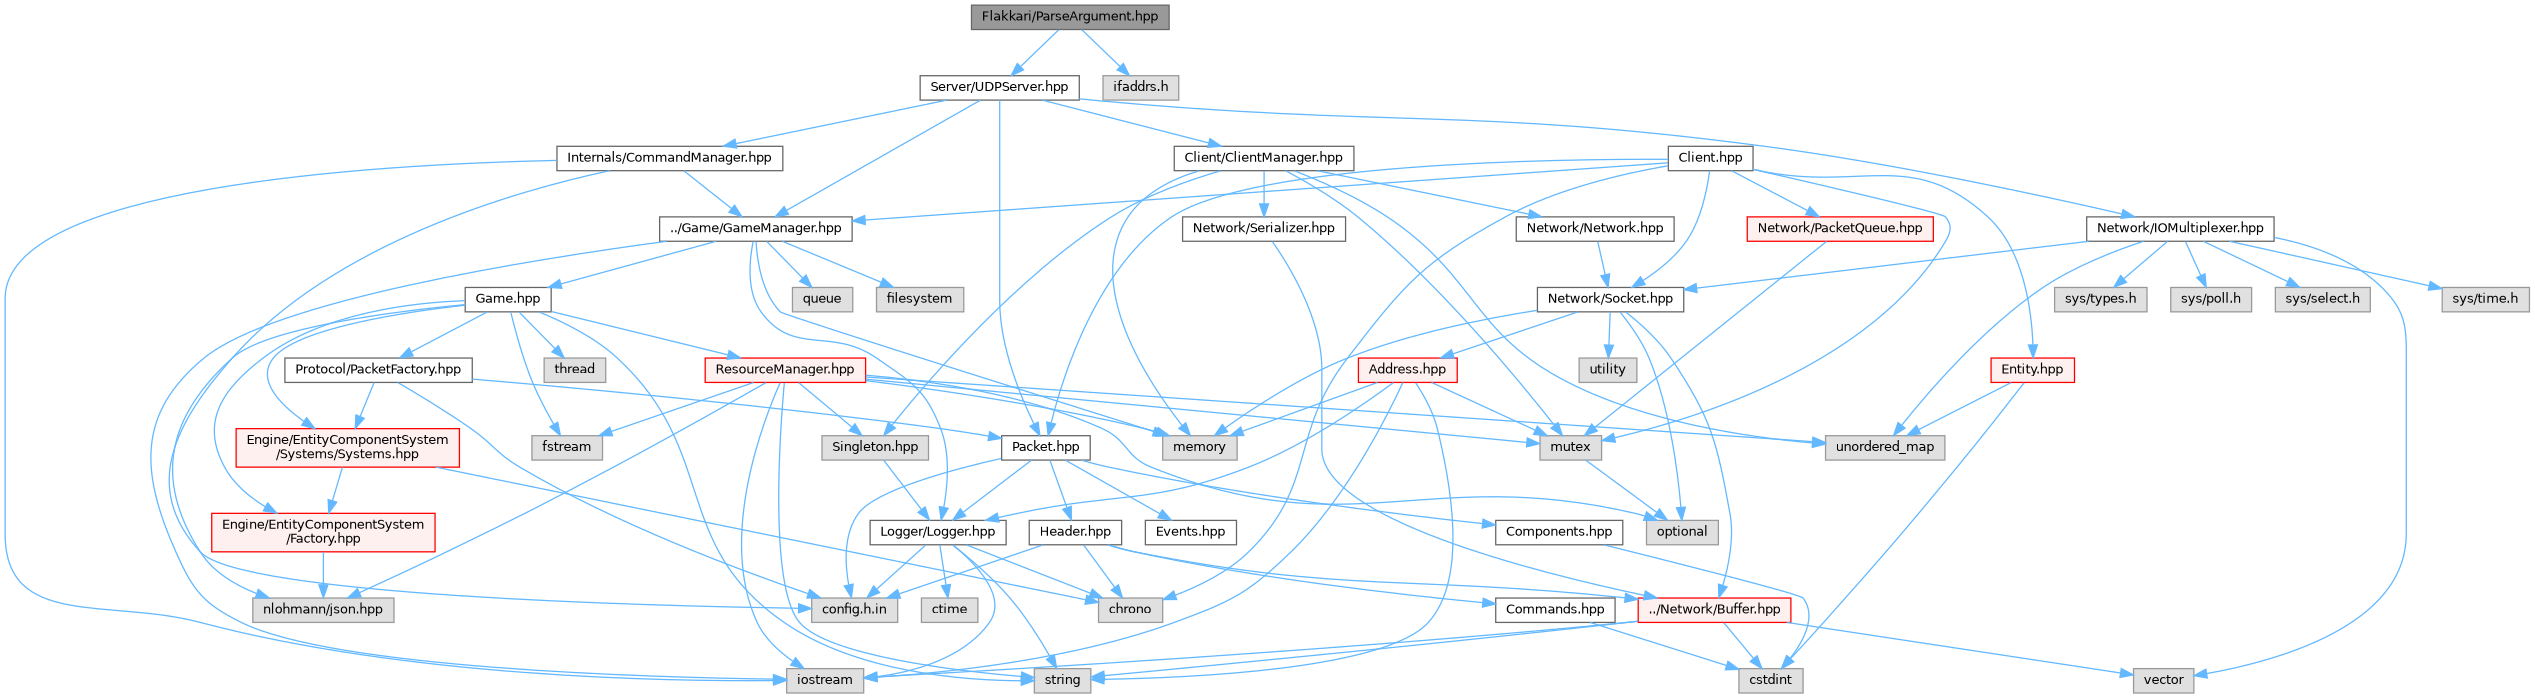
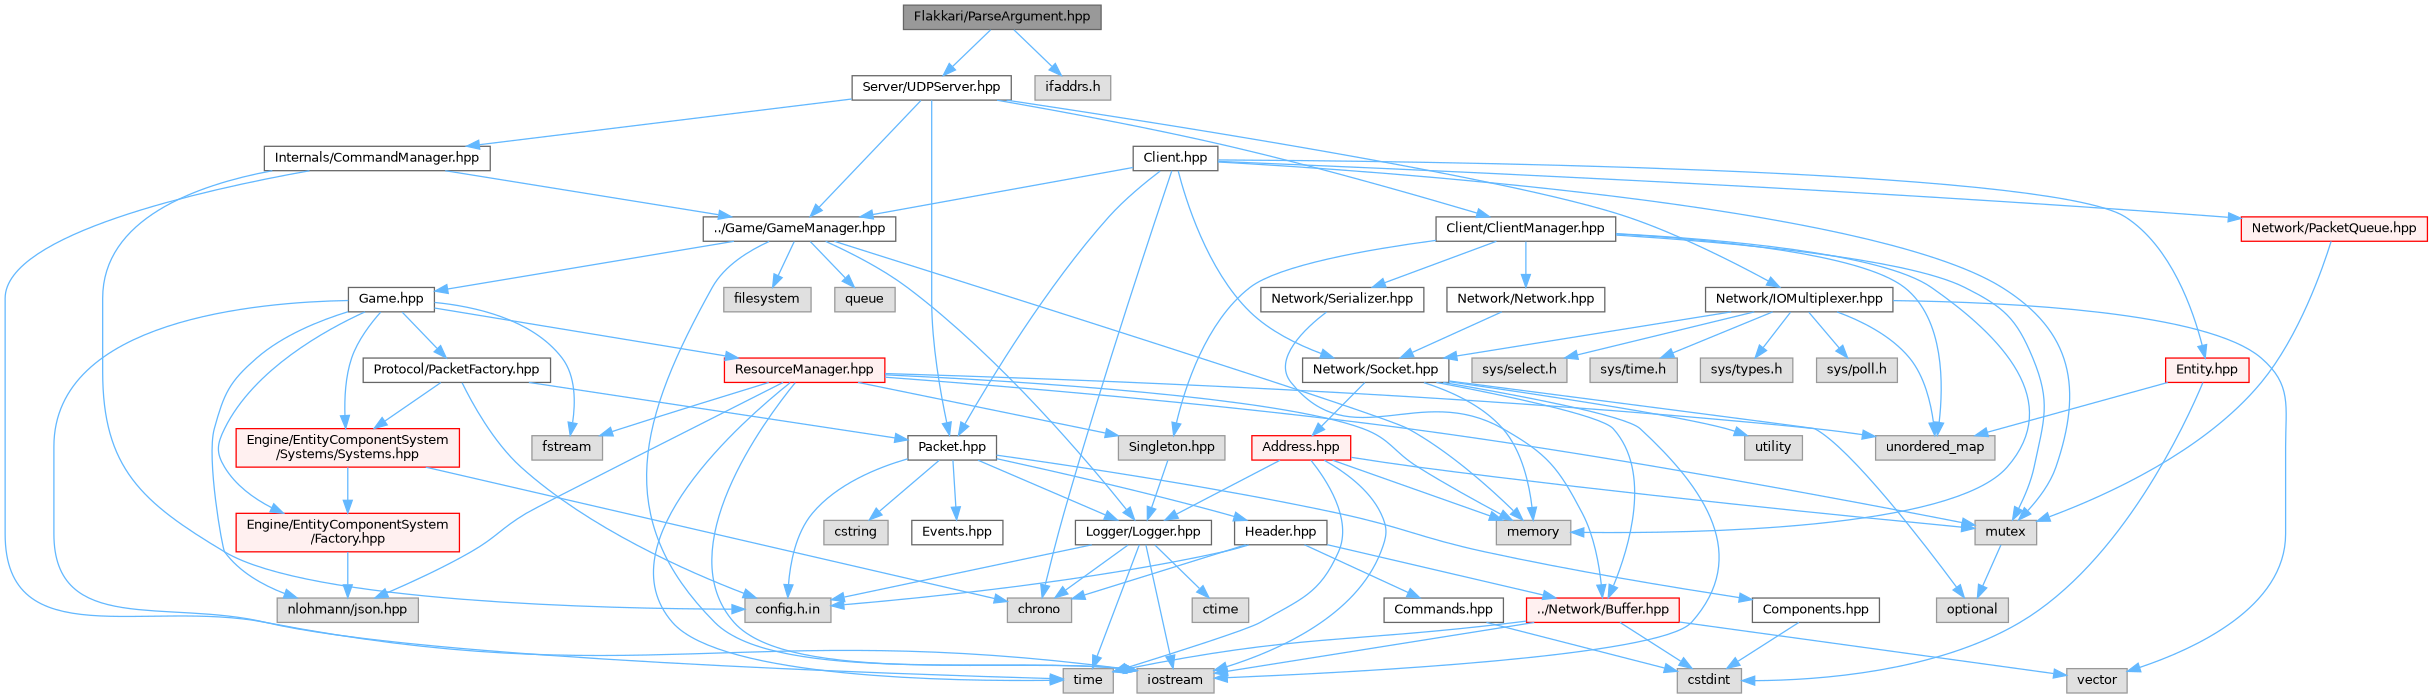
node "thread": removed
edge "ResourceManager.hpp" -> "optional": removed
node "cstring": added
edge "Network/Socket.hpp" -> "iostream": added
node "string": label "string" -> "time"
